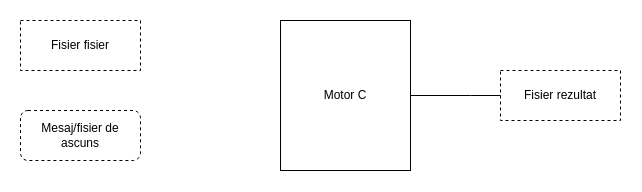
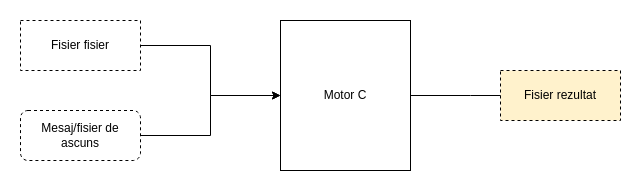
edge "Fisier fisier" -> "Motor C": added
node "Fisier rezultat": fillcolor #ffffff -> #fff2cc
edge "Mesaj/fisier de ascuns" -> "Motor C": added
